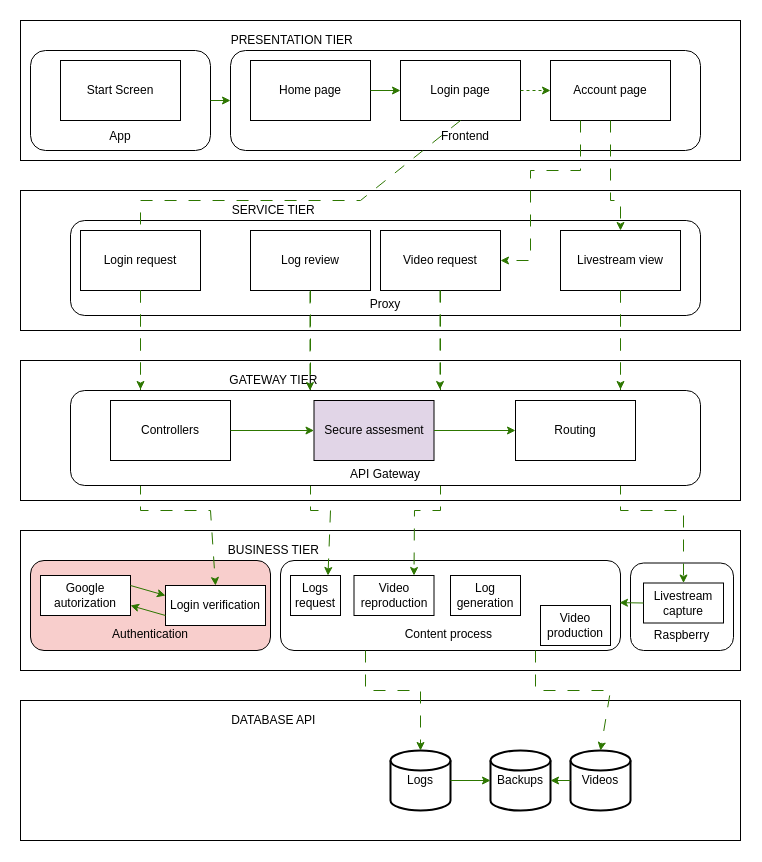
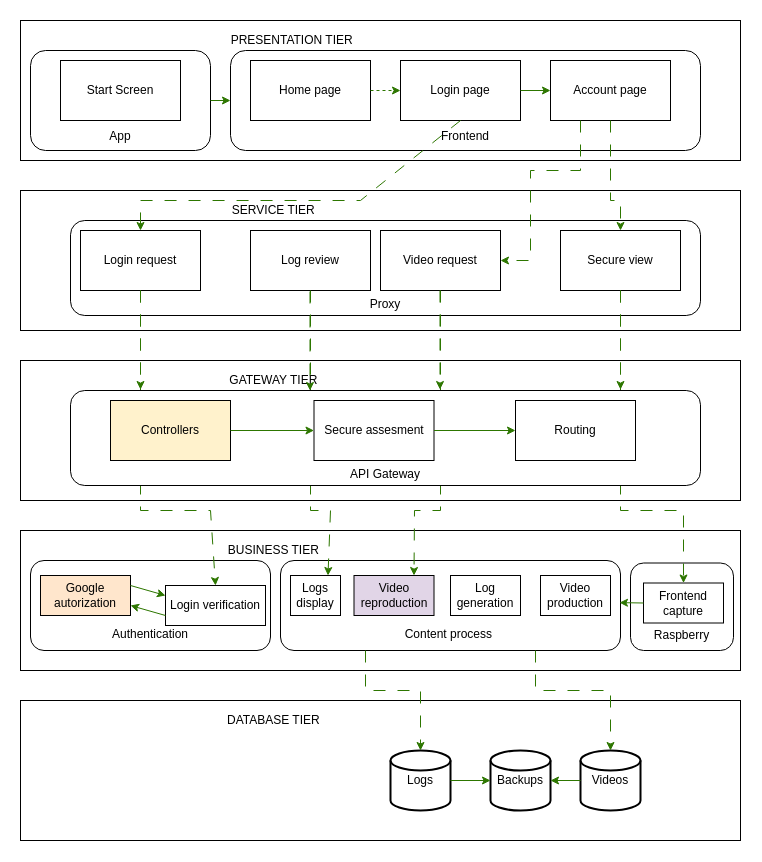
edge "Home page" -> "Login page": style solid -> dashed
edge "Login page" -> "Account page": style dashed -> solid
edge "Login page" -- "Login request": arrowhead none -> classic
node "Livestream view": label "Livestream view" -> "Secure view"
node "Controllers": fillcolor #ffffff -> #fff2cc
node "Secure assesment": fillcolor #e1d5e7 -> #ffffff
node "Google autorization": fillcolor #ffffff -> #ffe6cc
node "Logs request": label "Logs request" -> "Logs display"
node "Video reproduction": fillcolor #ffffff -> #e1d5e7
node "Livestream capture": label "Livestream capture" -> "Frontend capture"
node "Authentication": fillcolor #f8cecc -> #ffffff
node "Video production": moved (576, 626) -> (576, 596)
node "DATABASE API": label "DATABASE API" -> "DATABASE TIER"
node "Videos": moved (601, 781) -> (611, 781)
